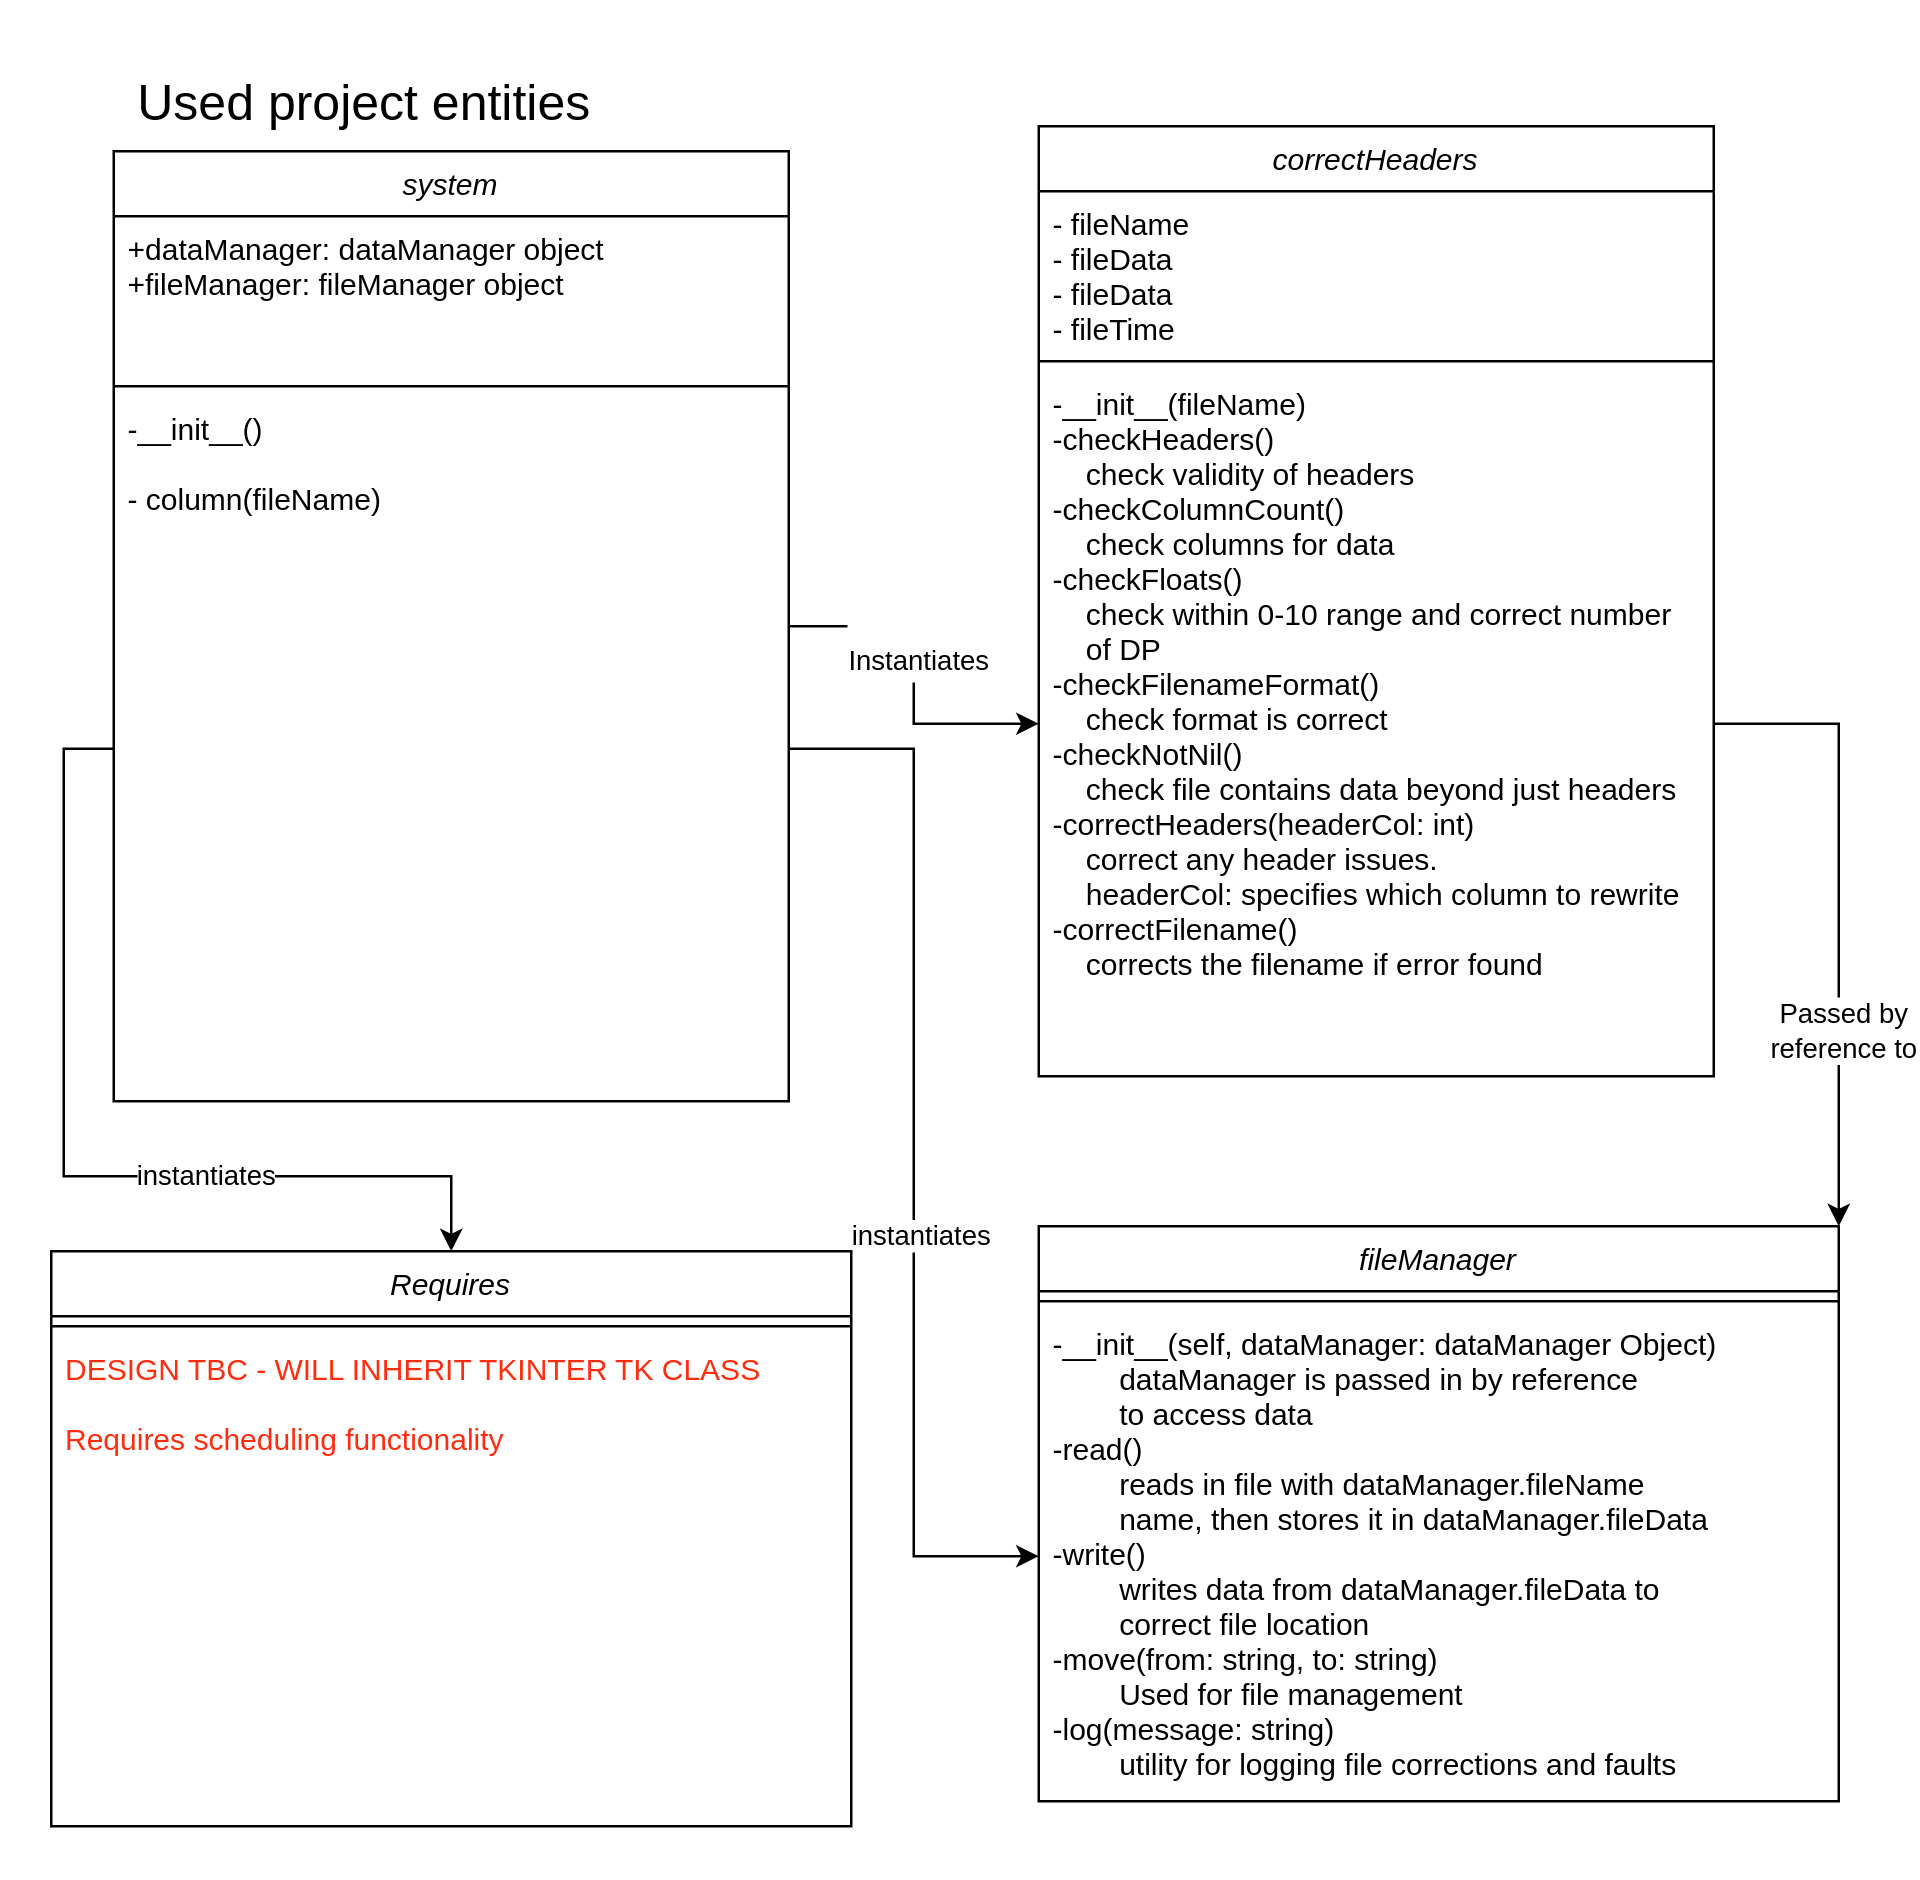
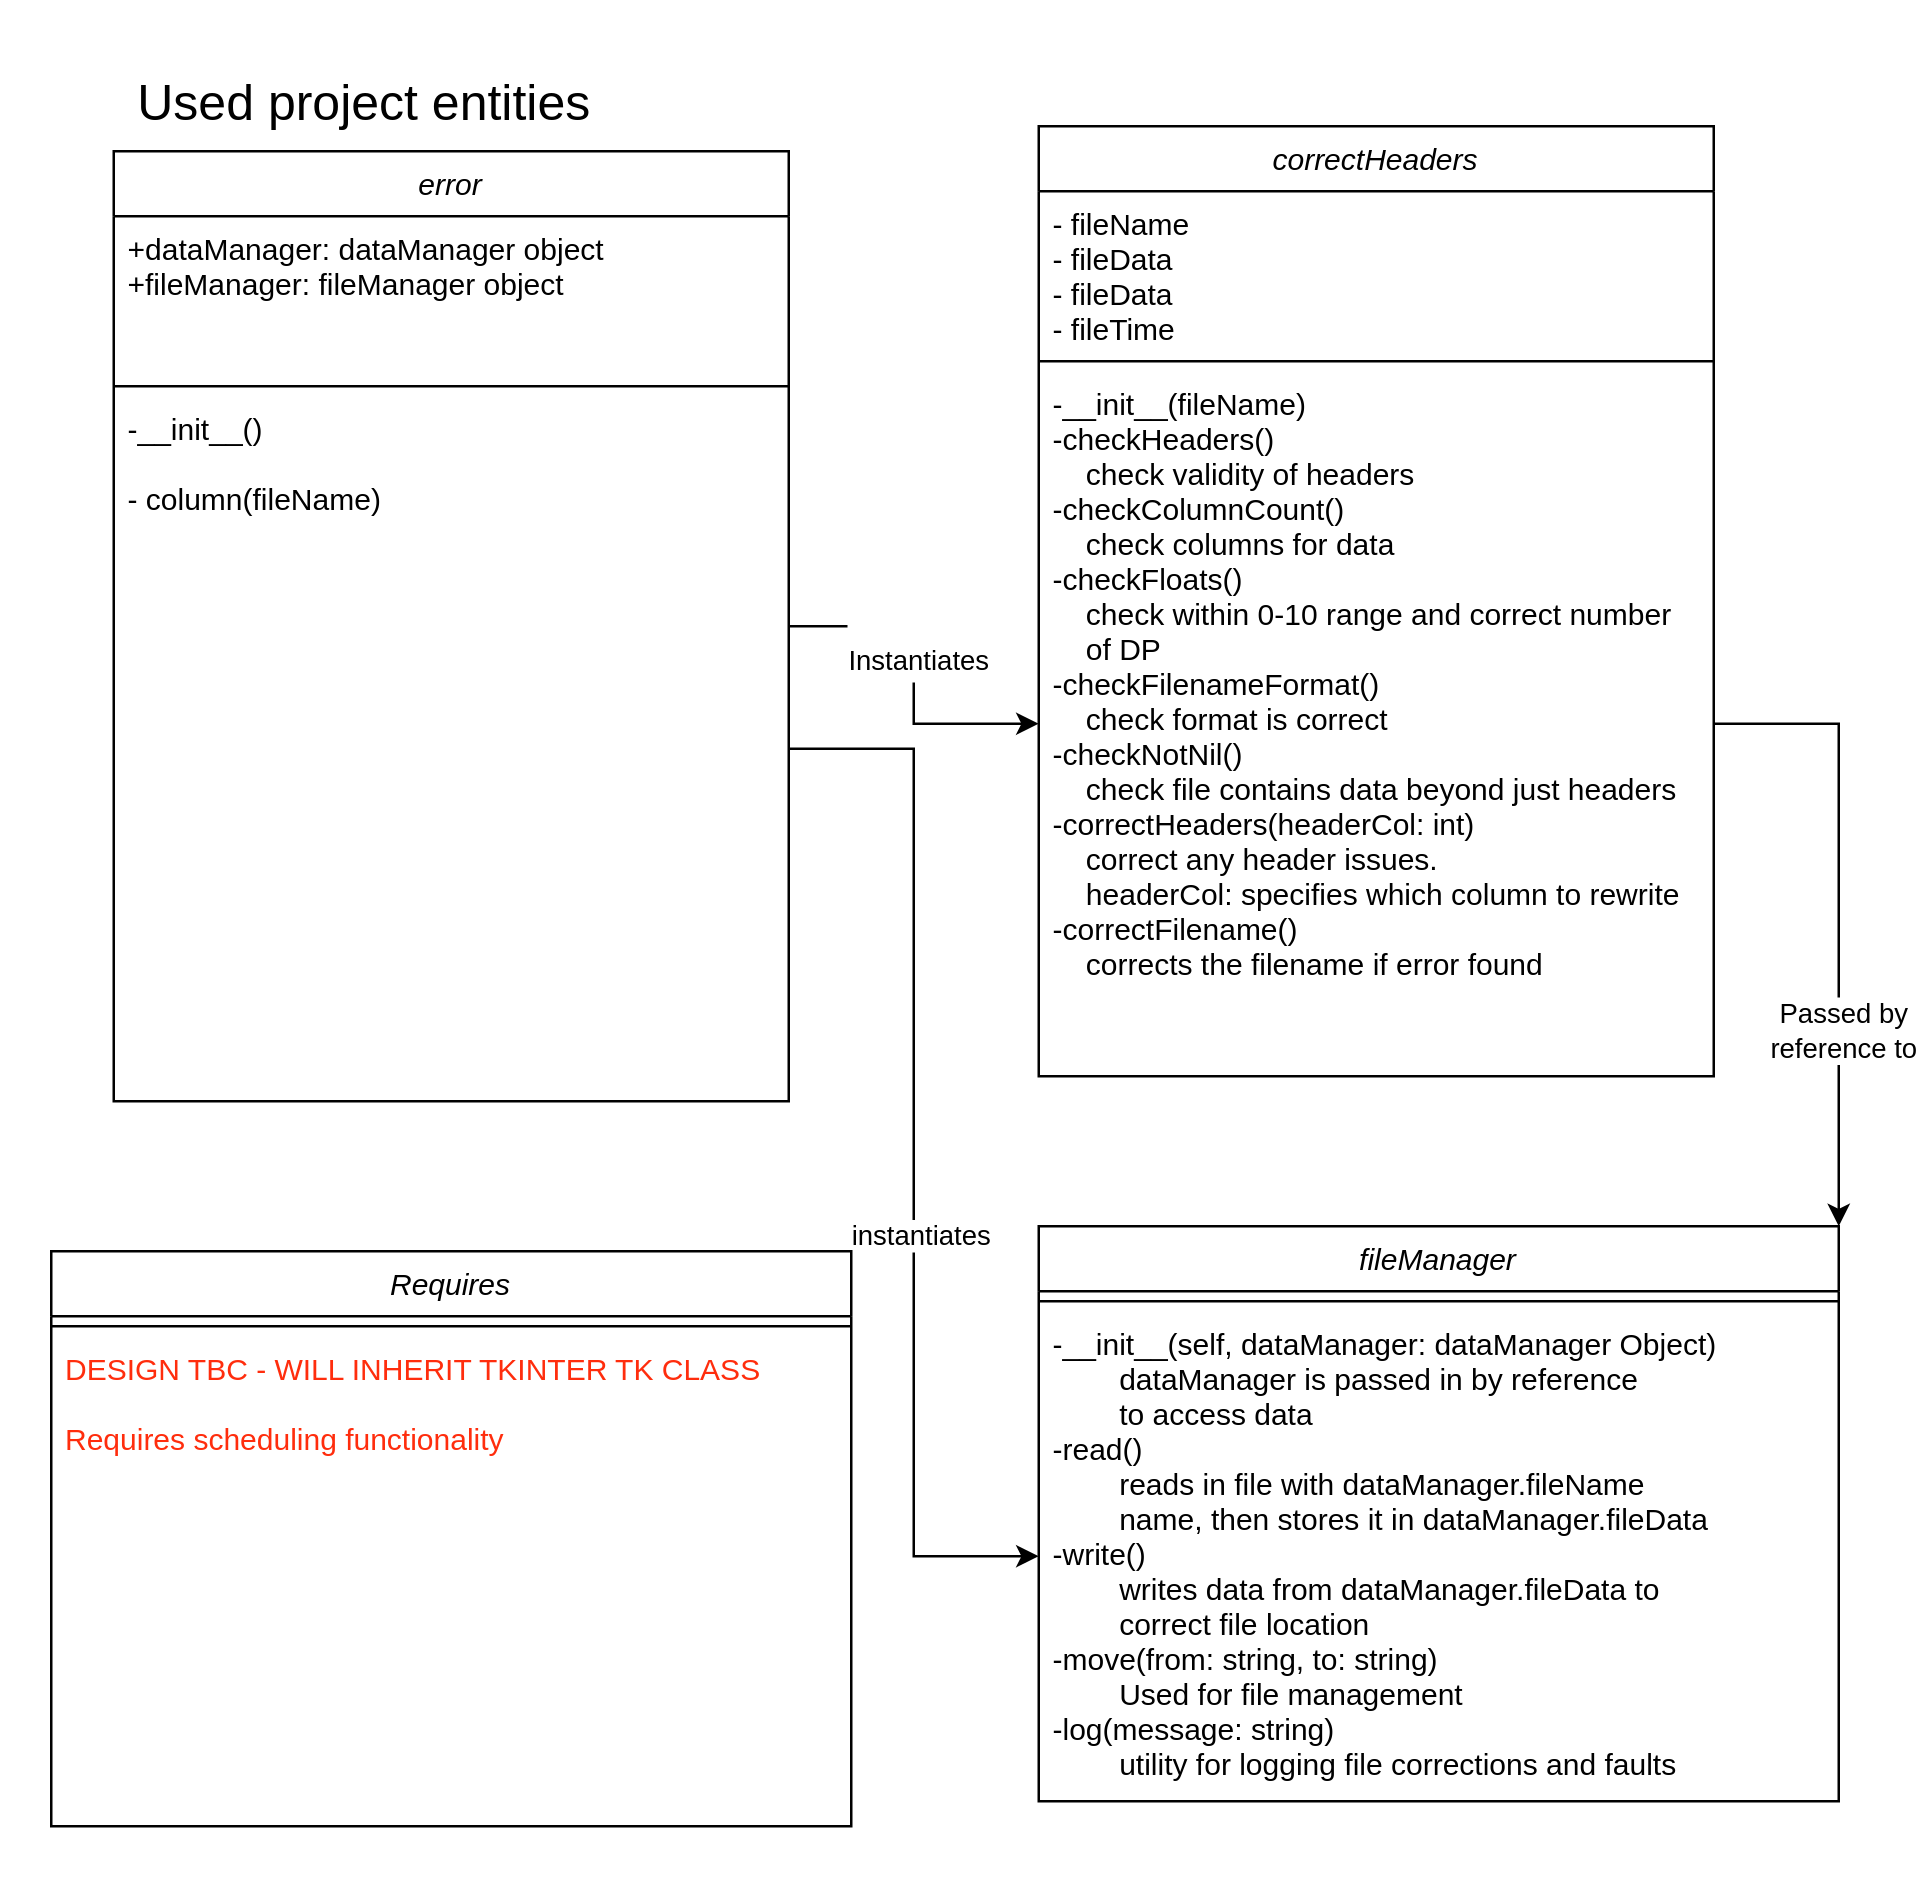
node "system": label "system" -> "error"
edge "-__init__() - column(fileName)" -> "Requires": removed, label "instantiates"
